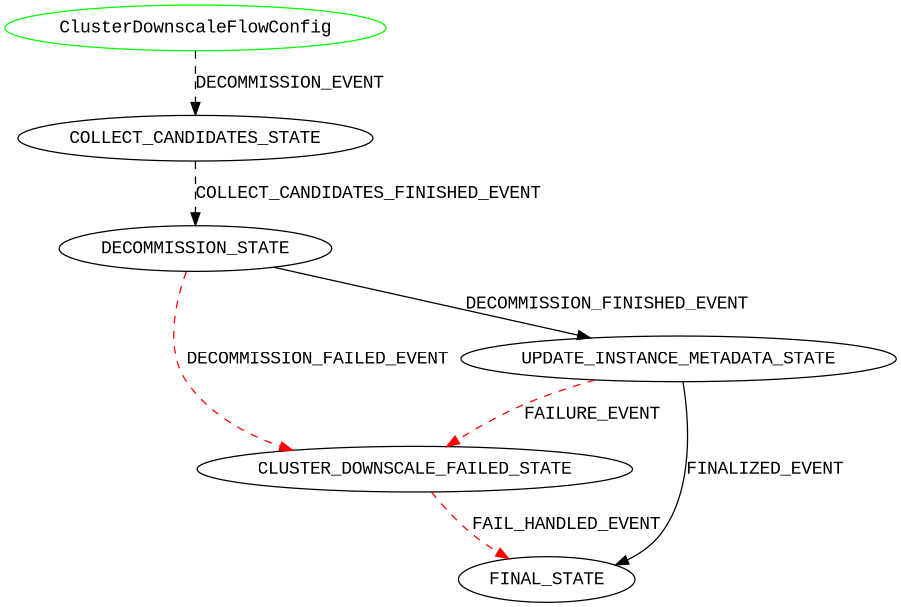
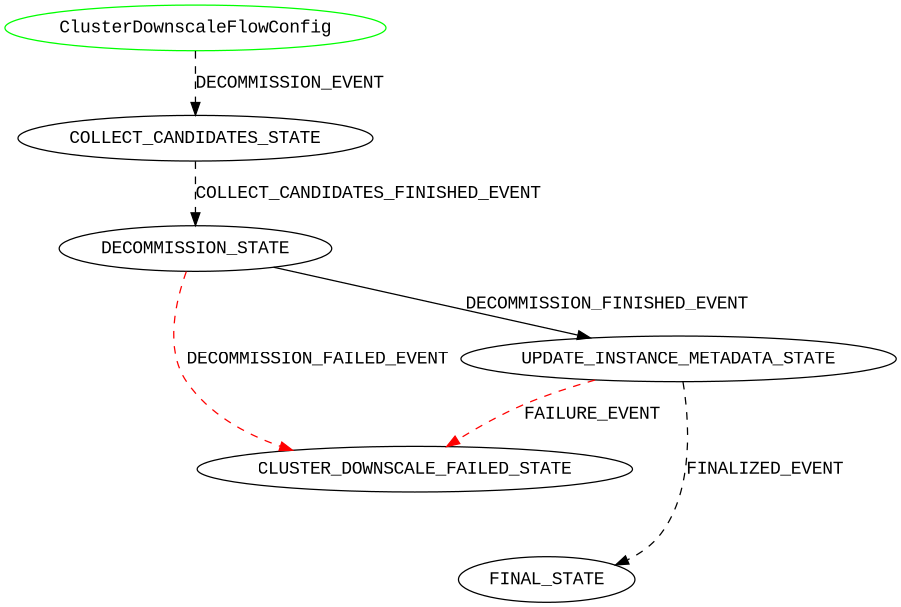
edge "UPDATE_INSTANCE_METADATA_STATE" -> "FINAL_STATE": style solid -> dashed
edge "CLUSTER_DOWNSCALE_FAILED_STATE" -> "FINAL_STATE": removed, label "FAIL_HANDLED_EVENT"
